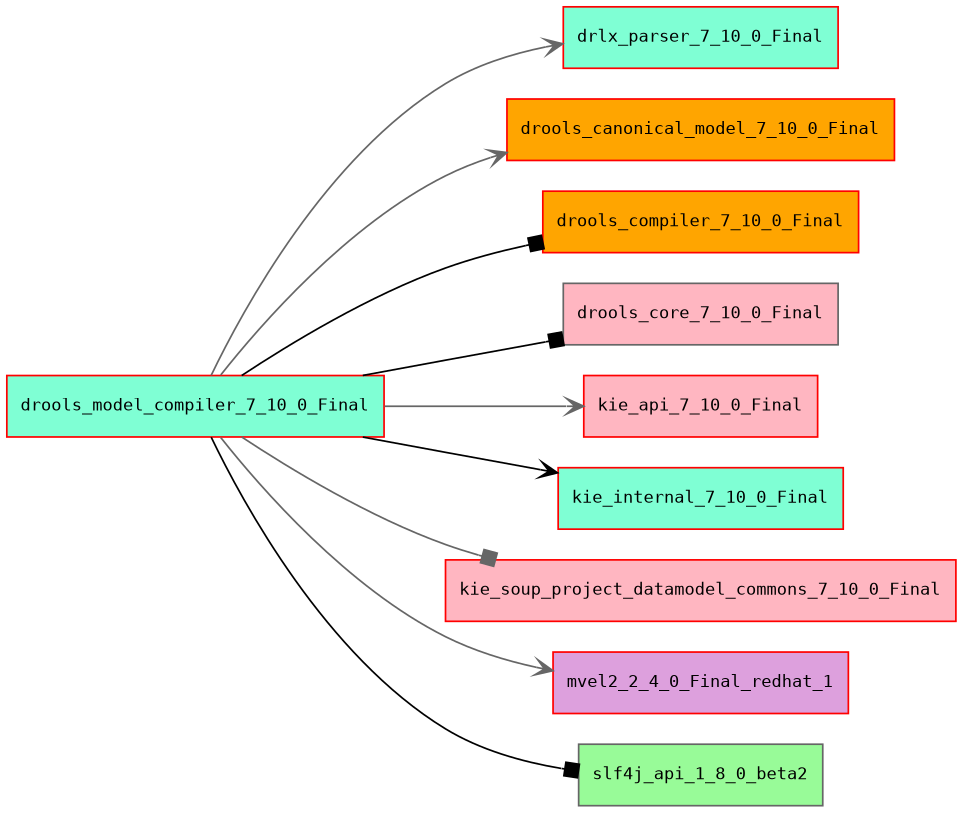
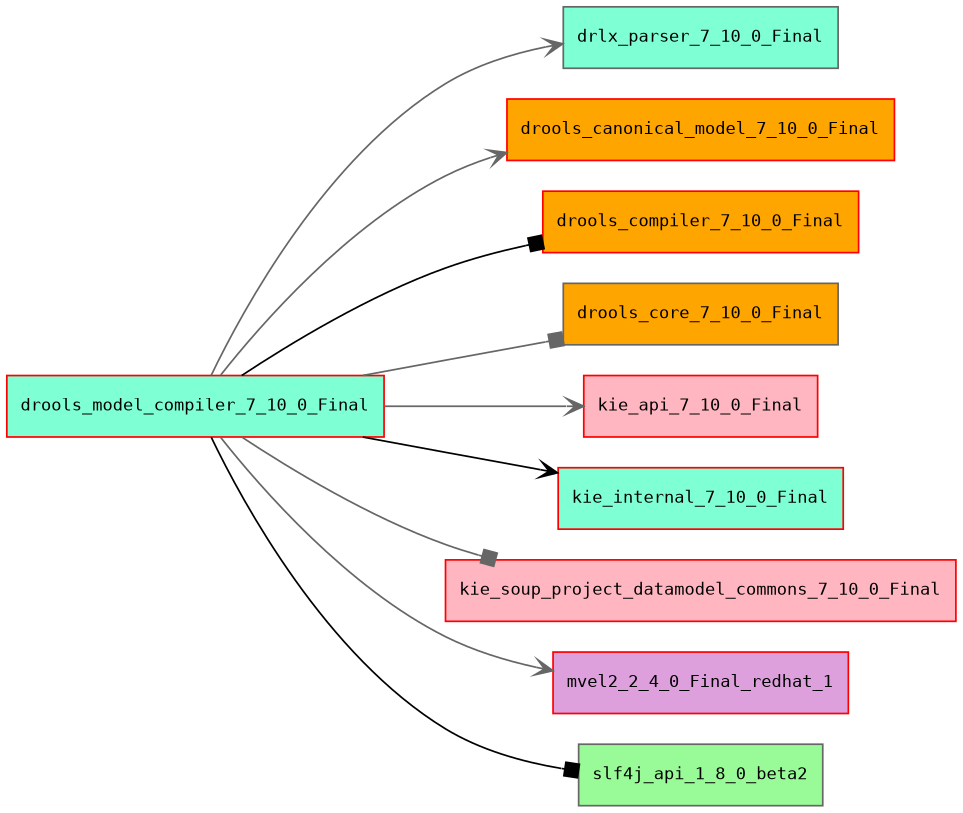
node "drlx_parser_7_10_0_Final": color red -> gray40
node "drools_core_7_10_0_Final": fillcolor lightpink -> orange
edge "drools_model_compiler_7_10_0_Final" -> "drools_core_7_10_0_Final": color black -> gray40
